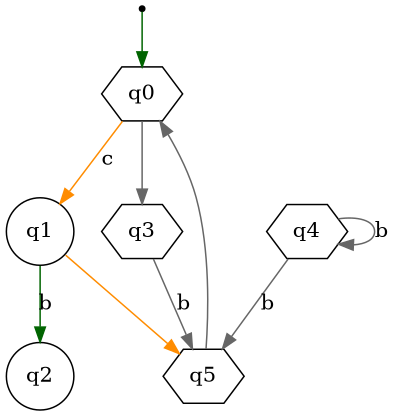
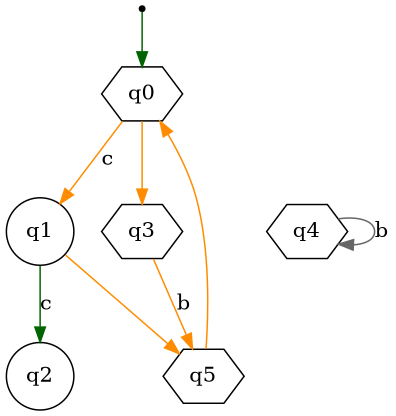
edge "q0" -> "q3": color gray40 -> darkorange
edge "q5" -> "q0": color gray40 -> darkorange
edge "q3" -> "q5": color gray40 -> darkorange
edge "q4" -> "q5": removed, label "b"
edge "q1" -> "q2": label "b" -> "c"
